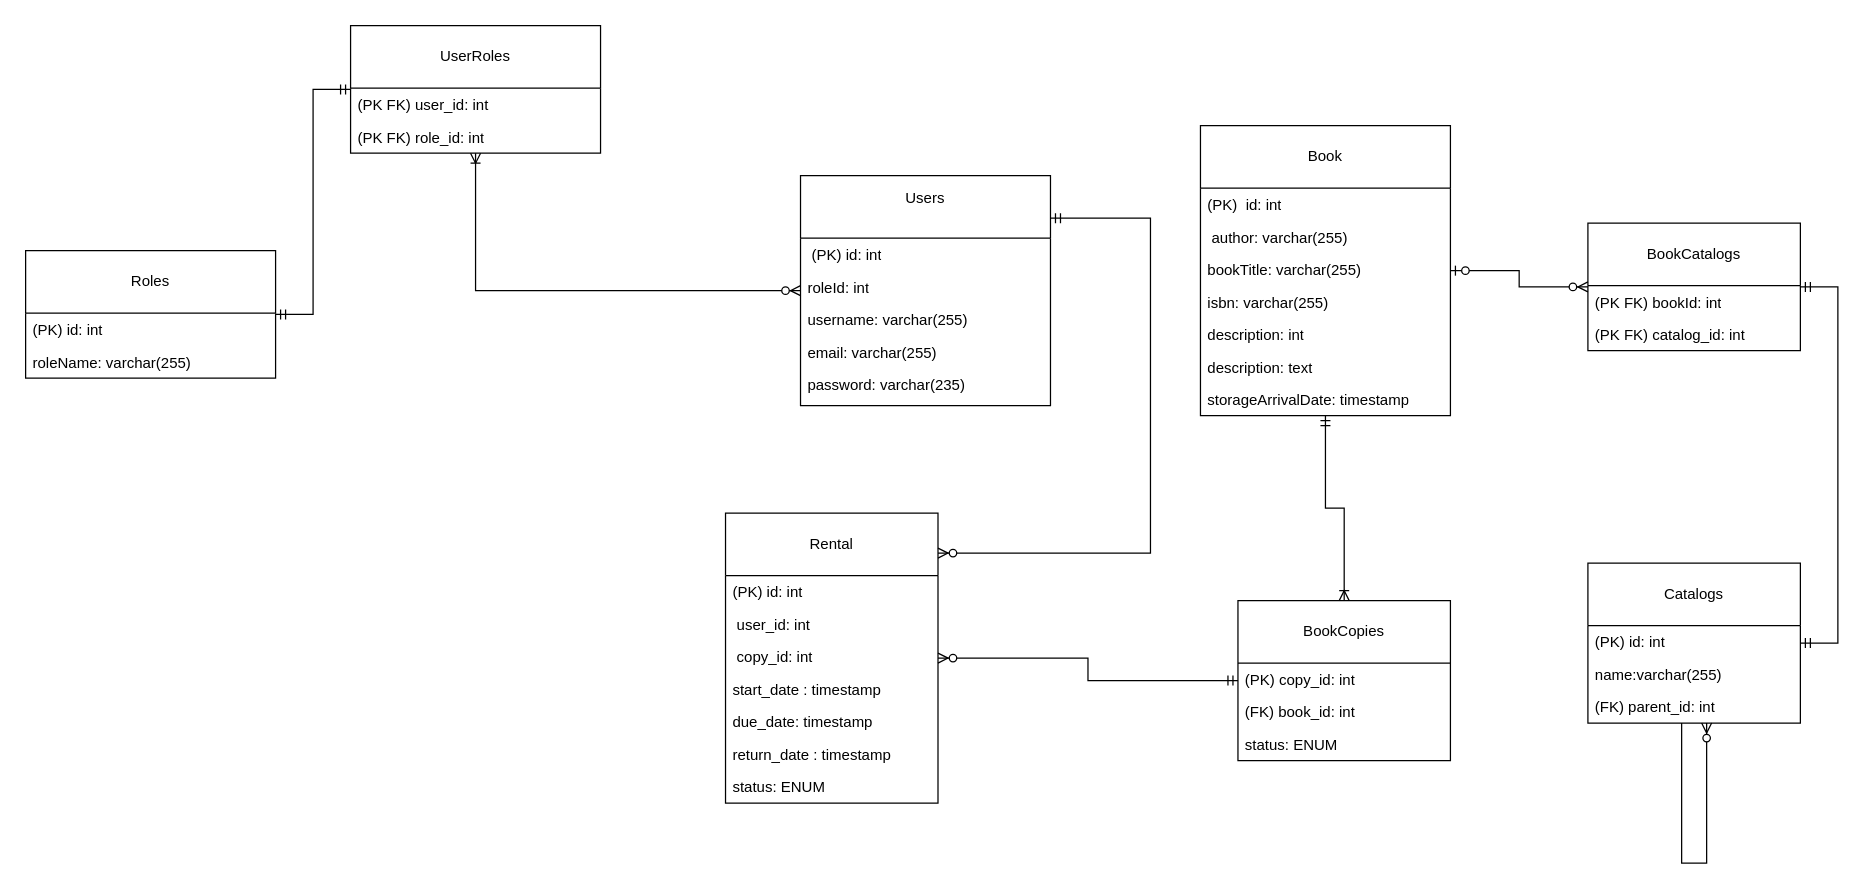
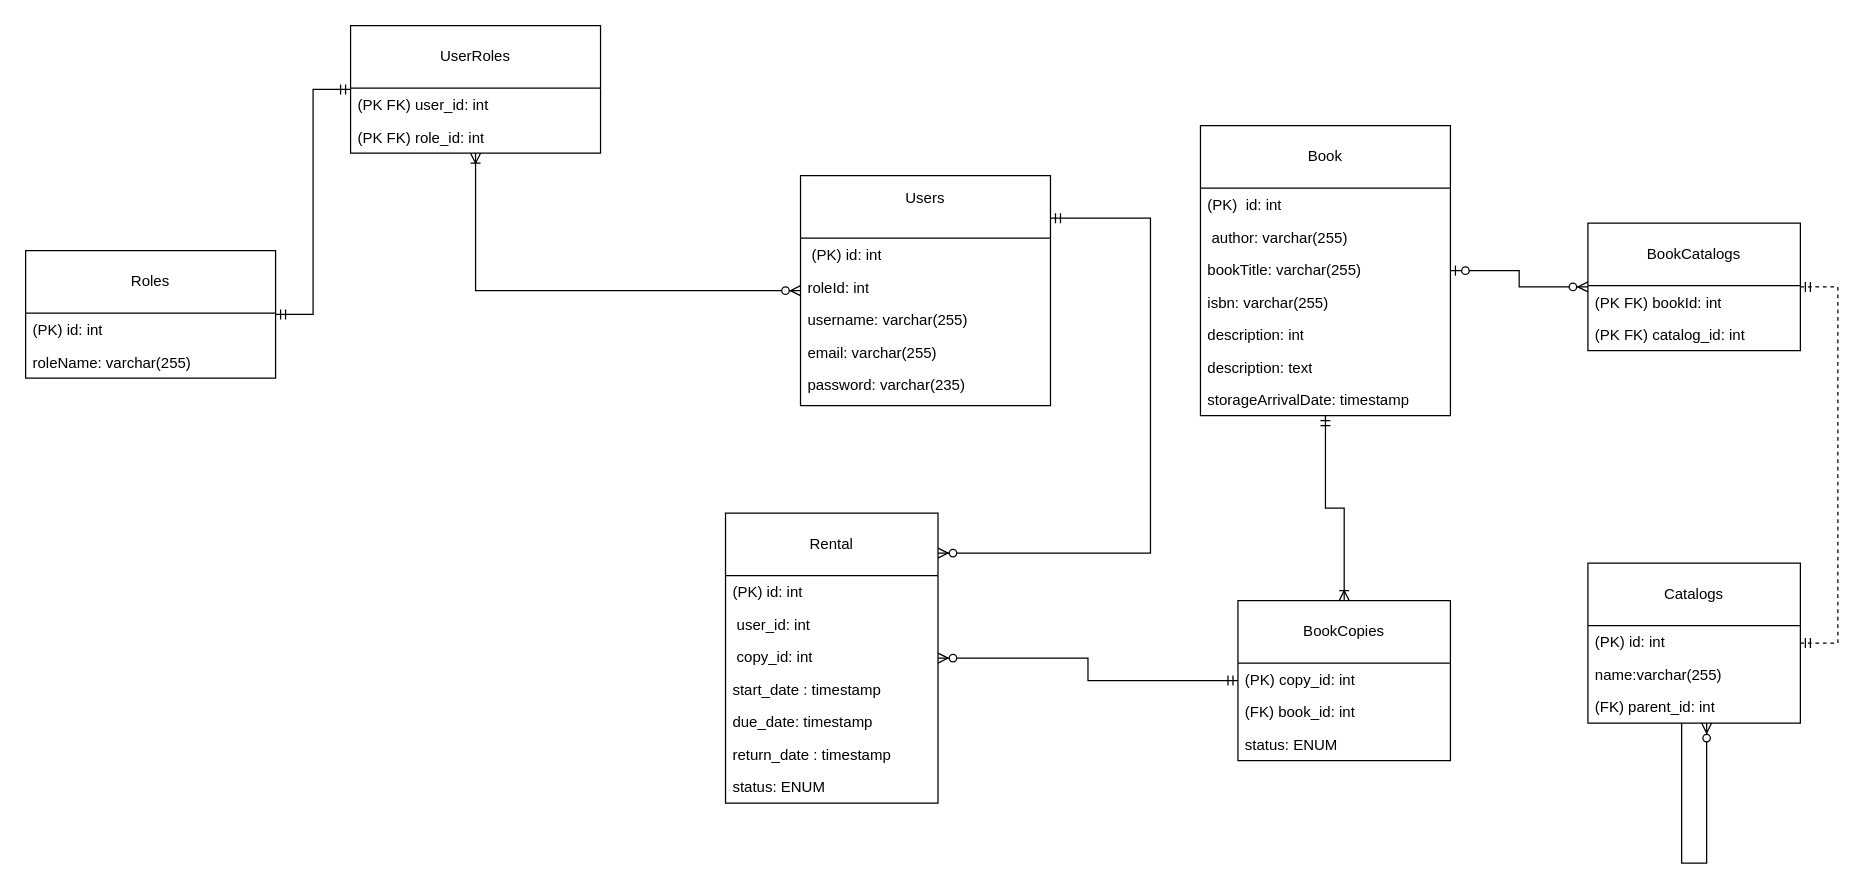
edge "BookCatalogs" -- "Catalogs": style solid -> dashed
